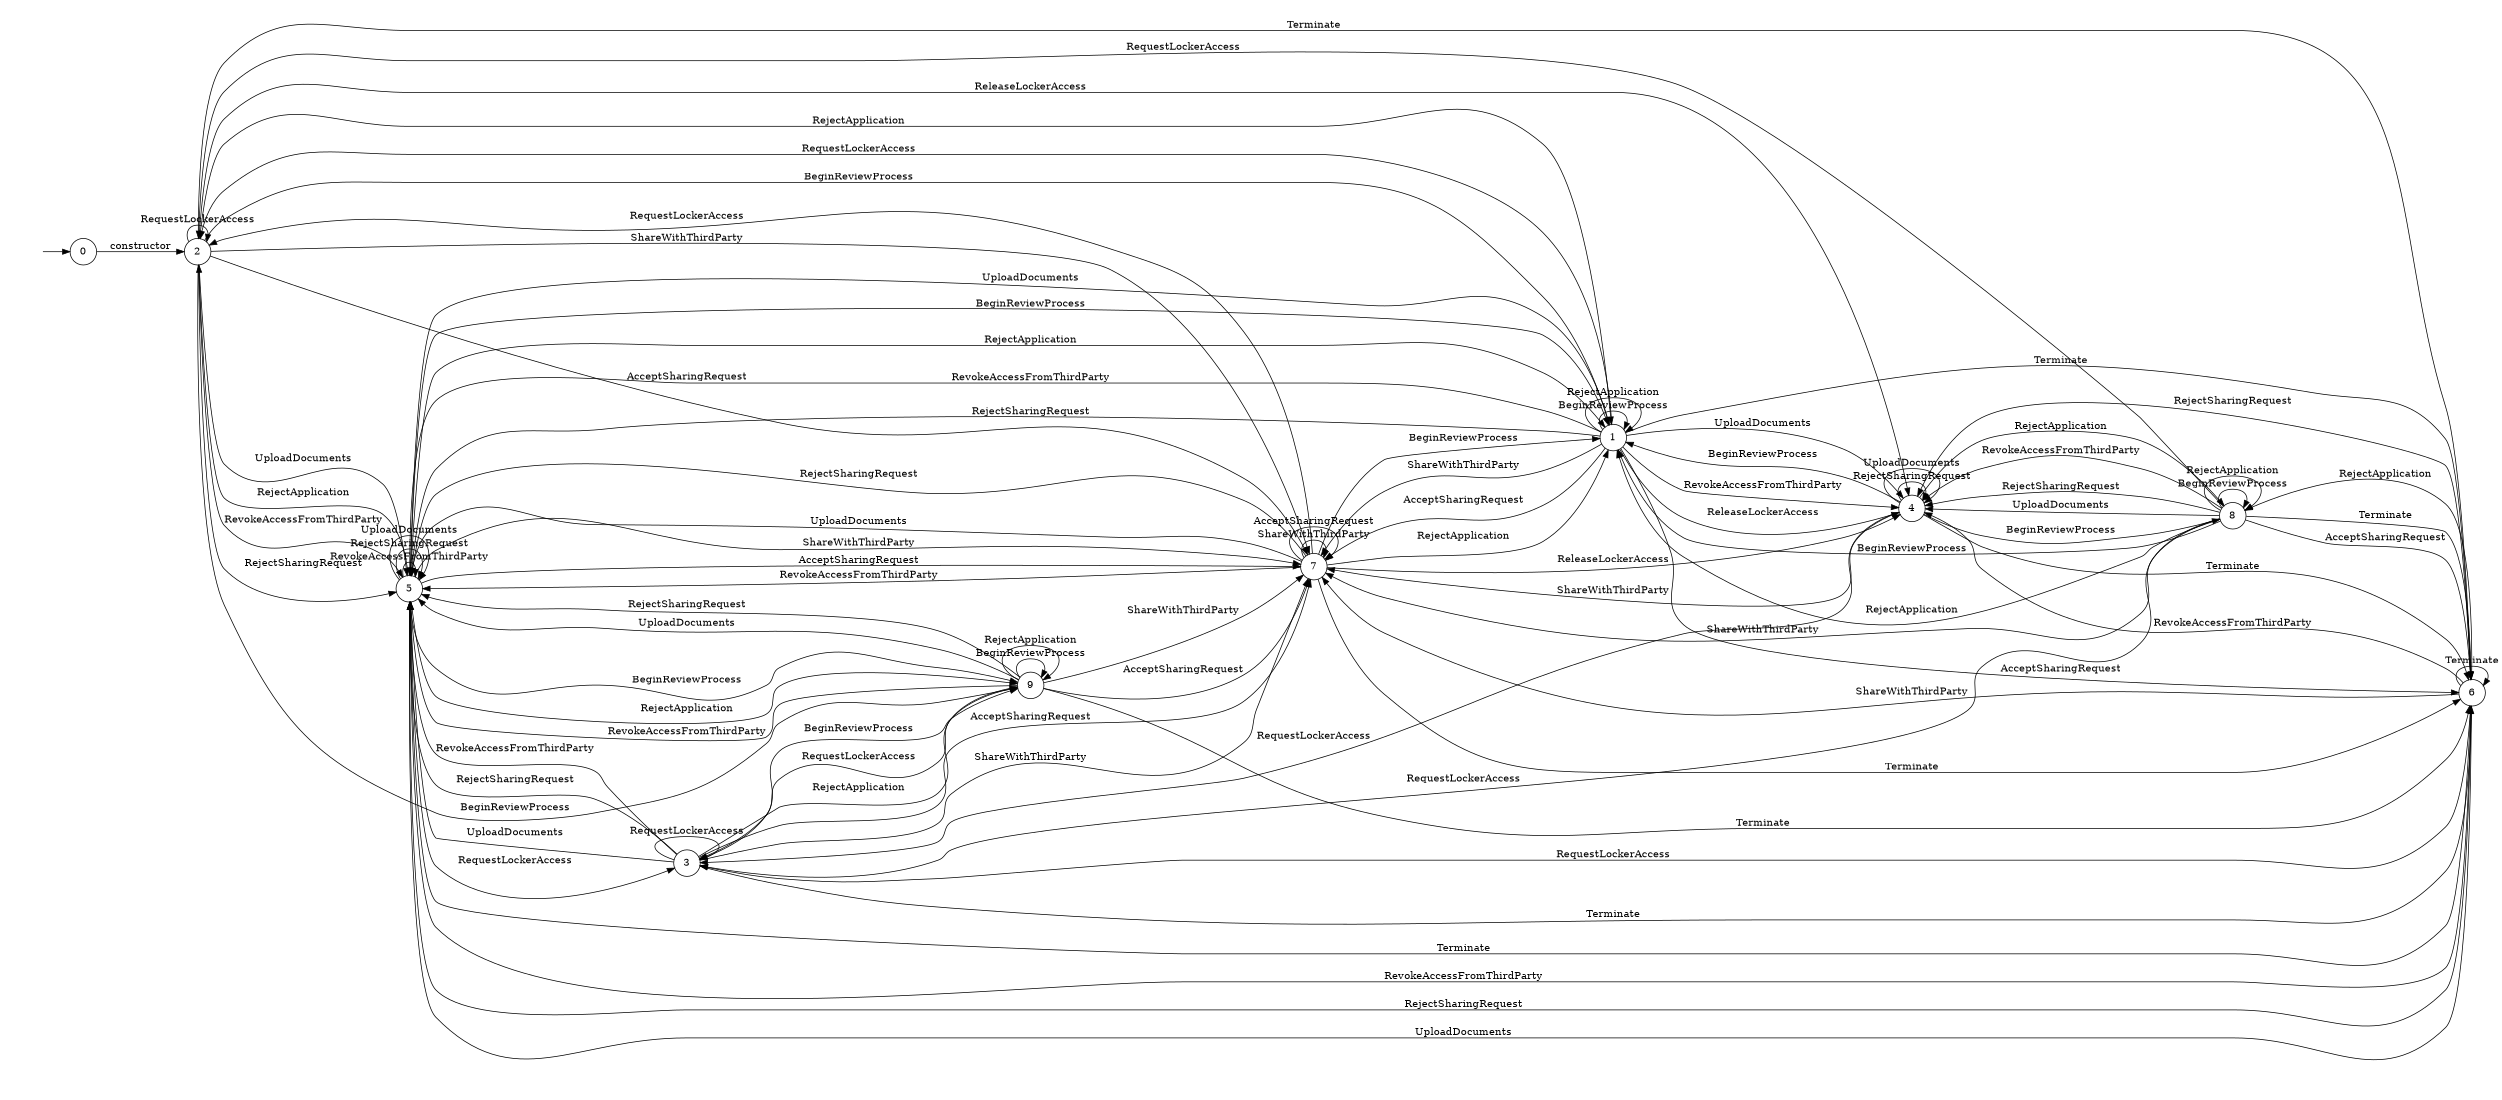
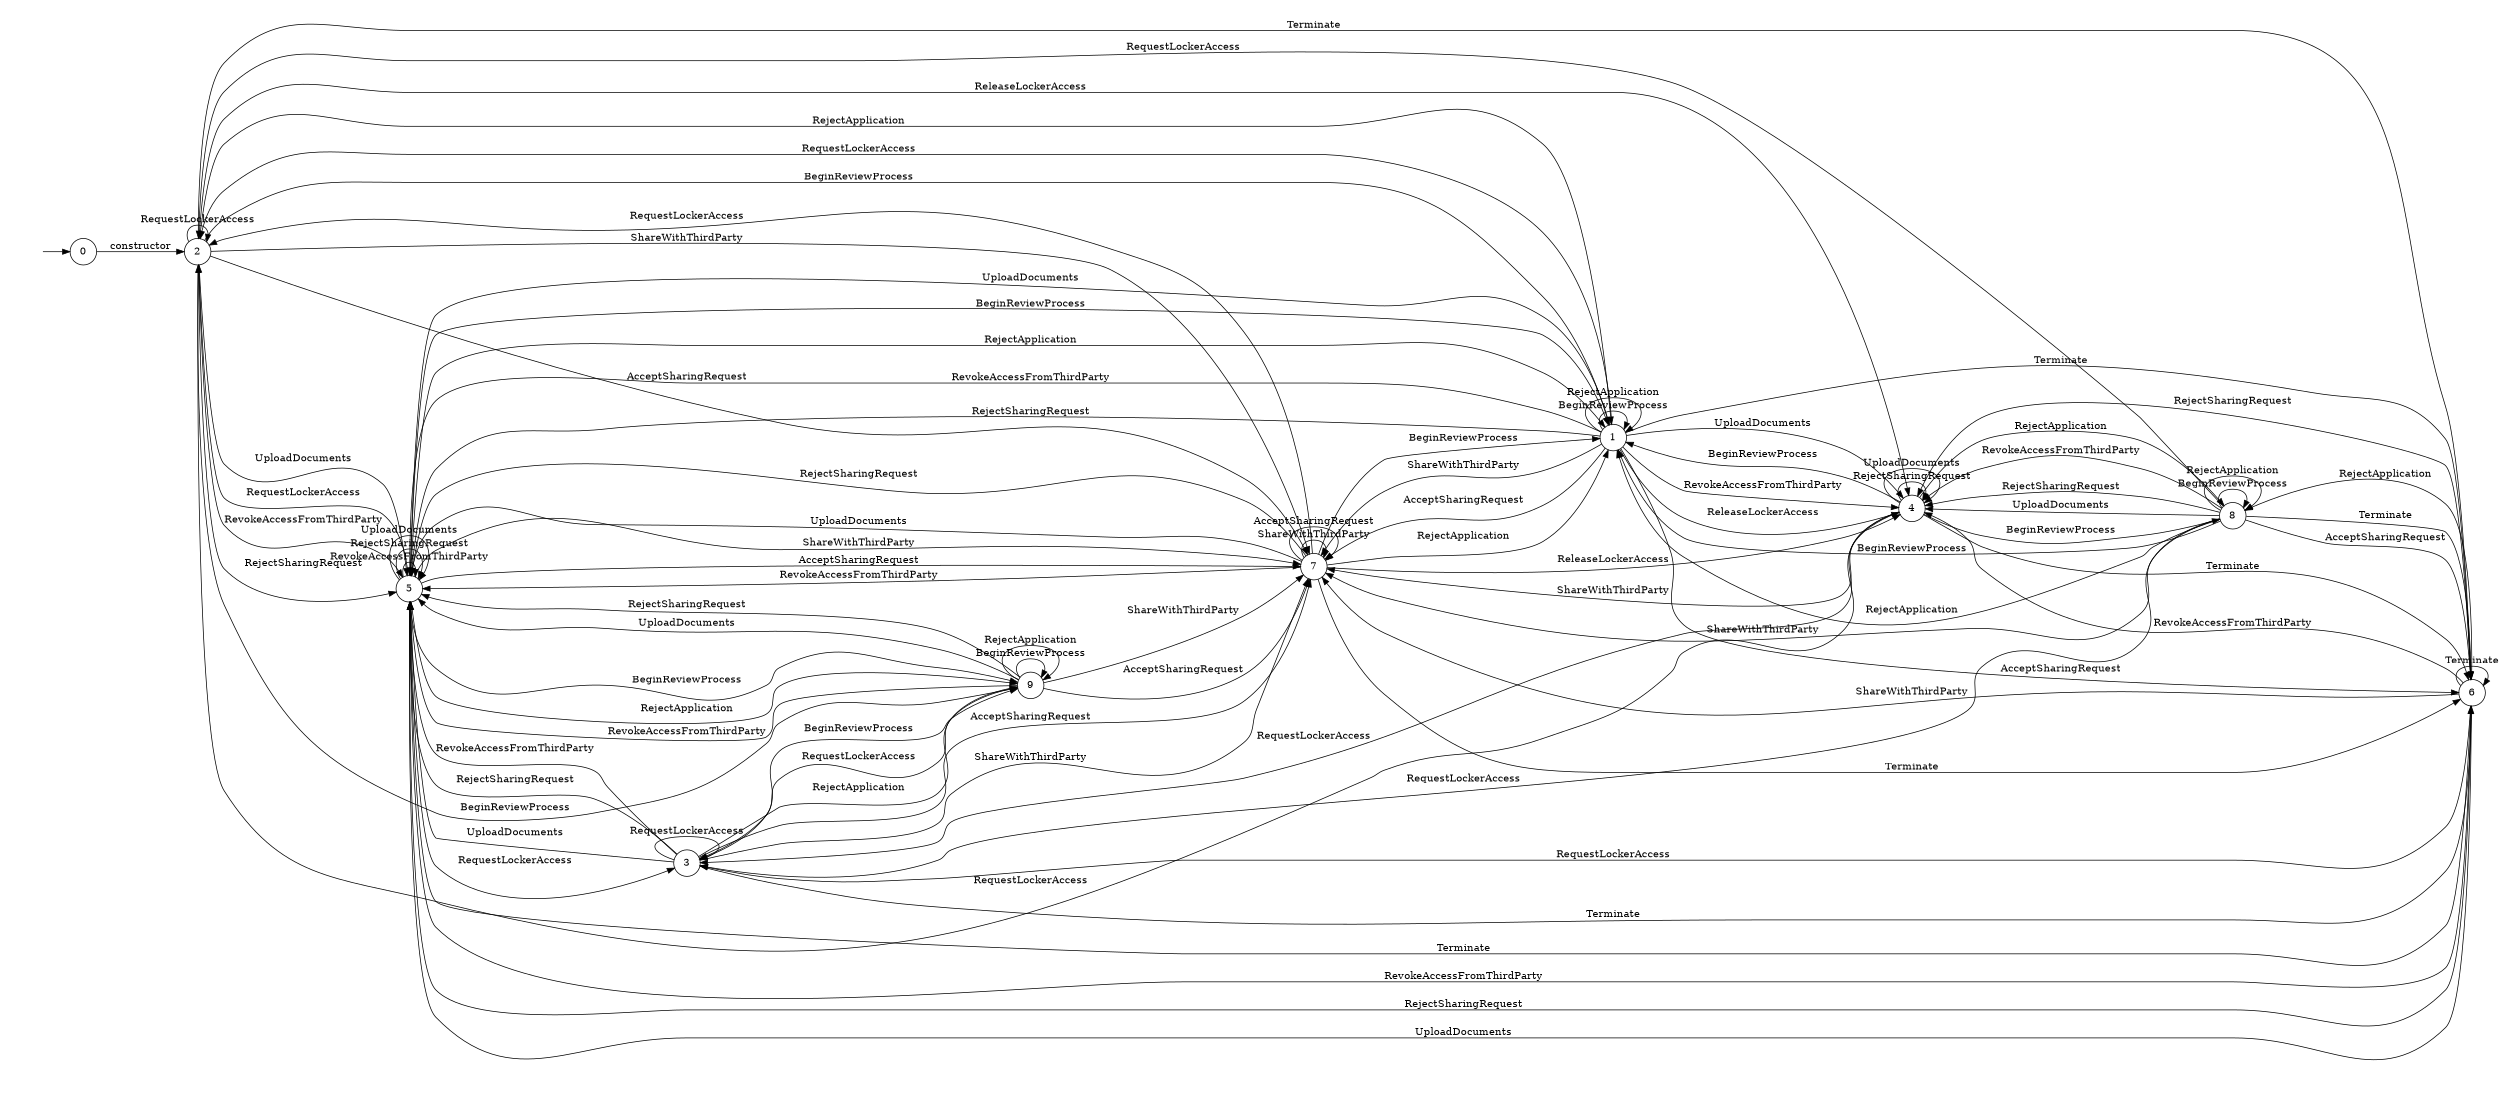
edge "5" -> "2": label "RejectApplication" -> "RequestLockerAccess"
edge "9" -> "6": removed, label "Terminate"
edge "4" -> "2": added, label "RequestLockerAccess"
